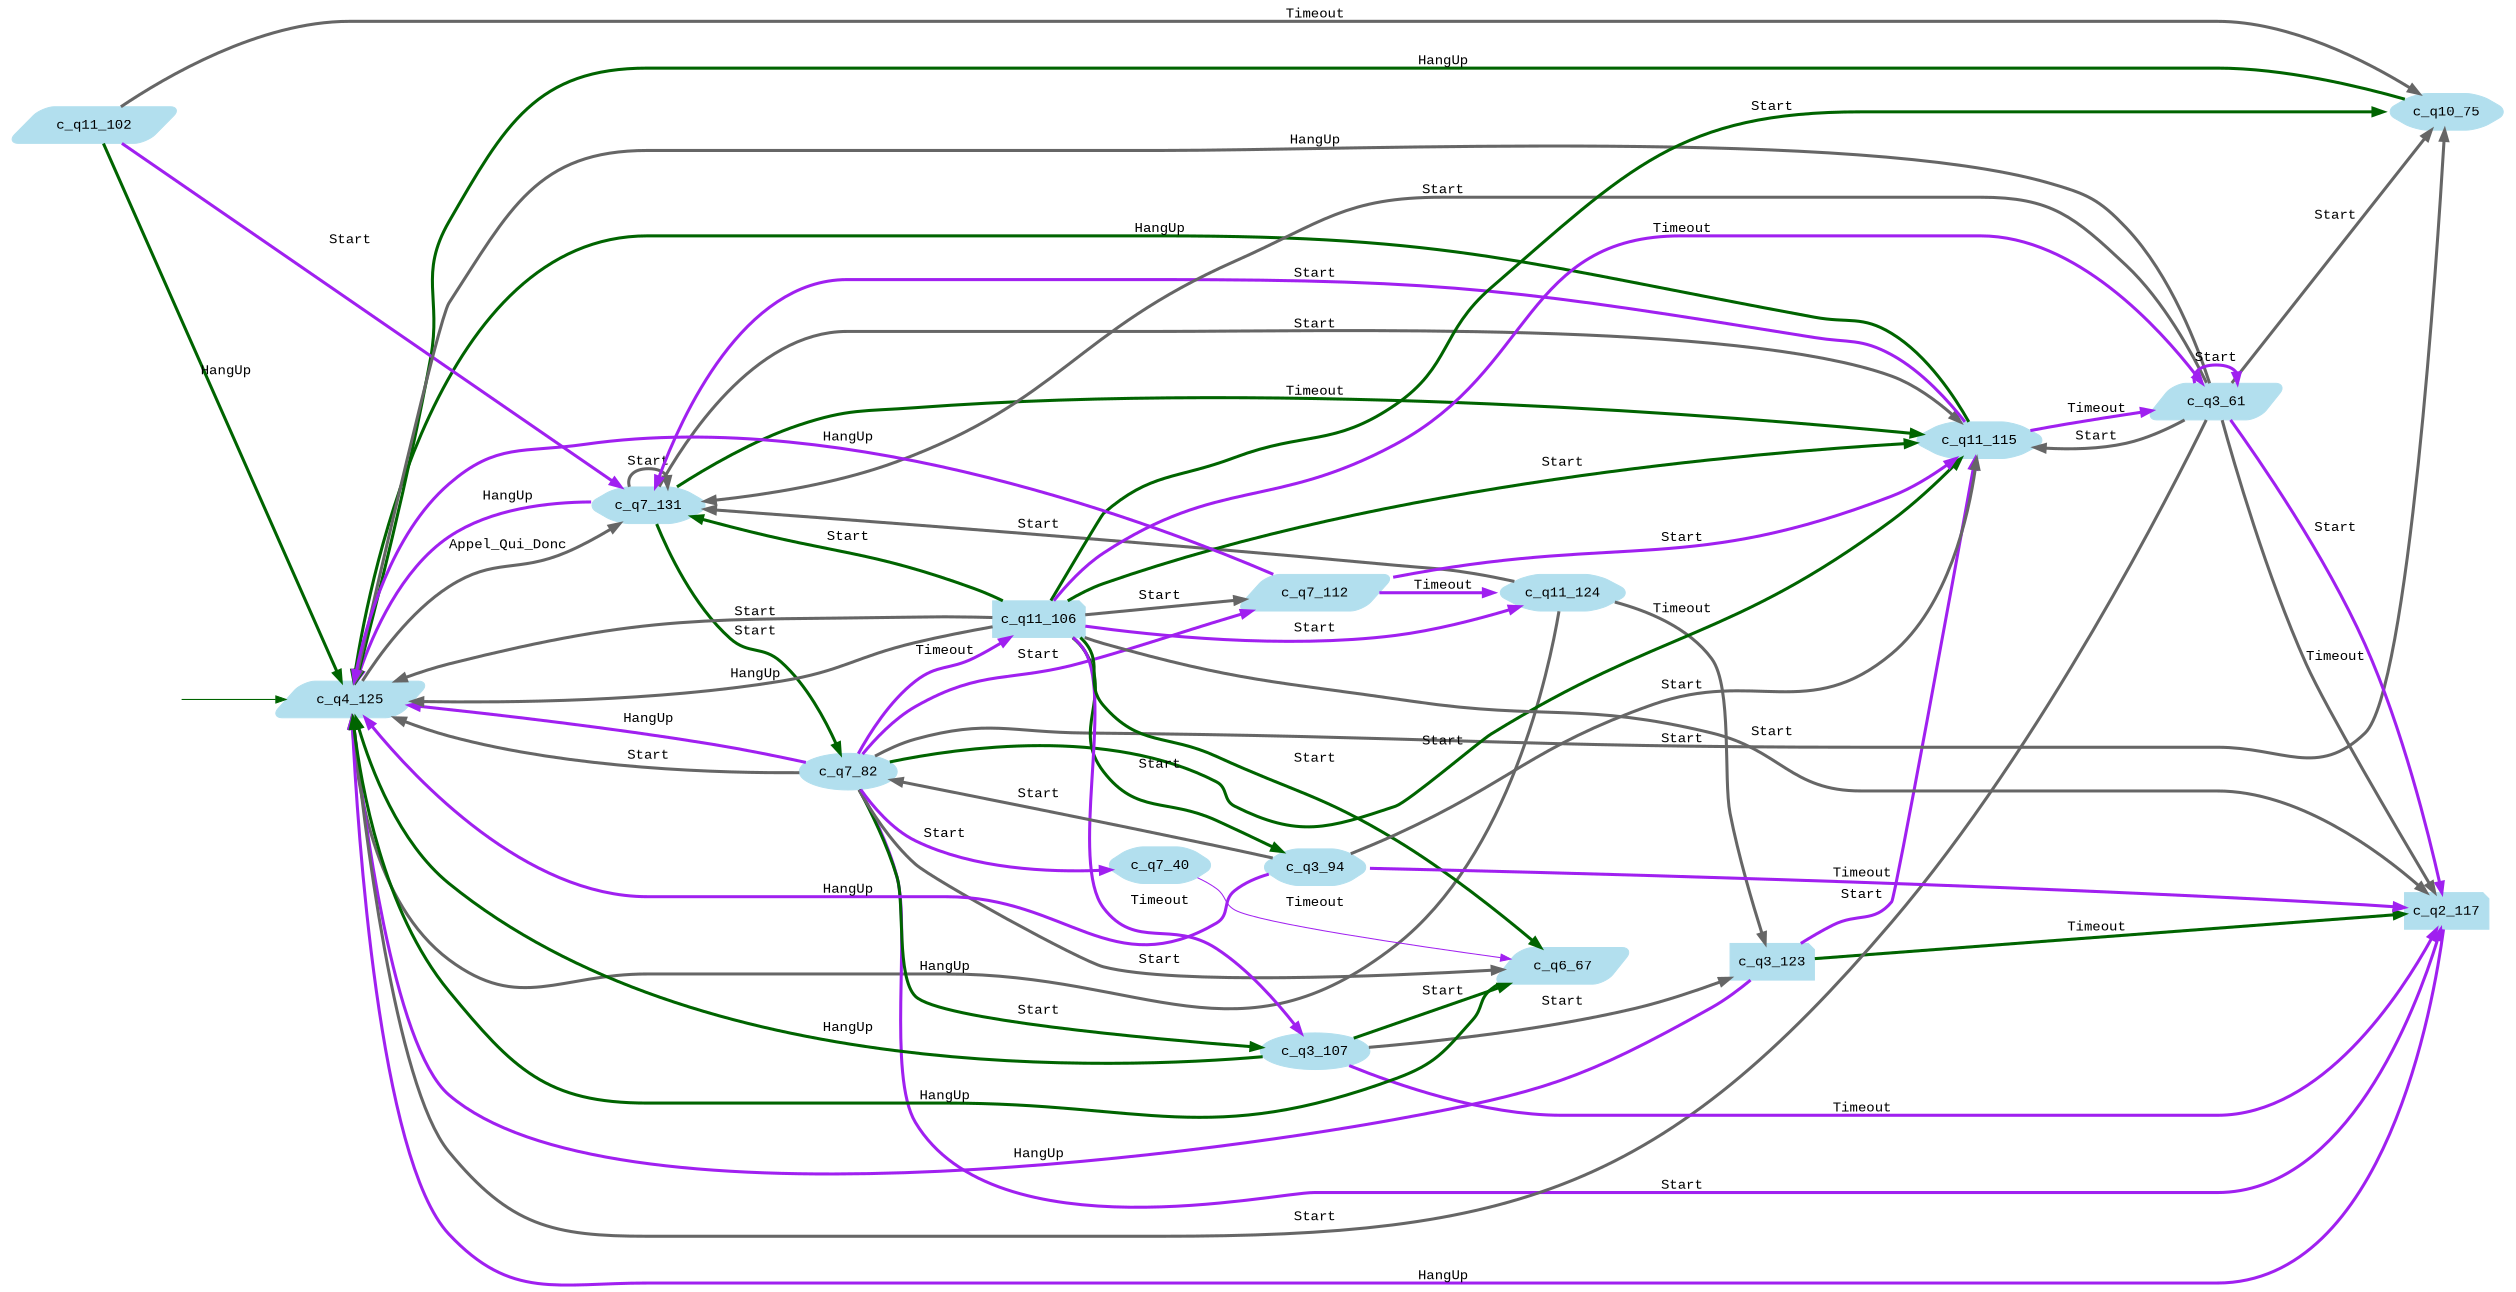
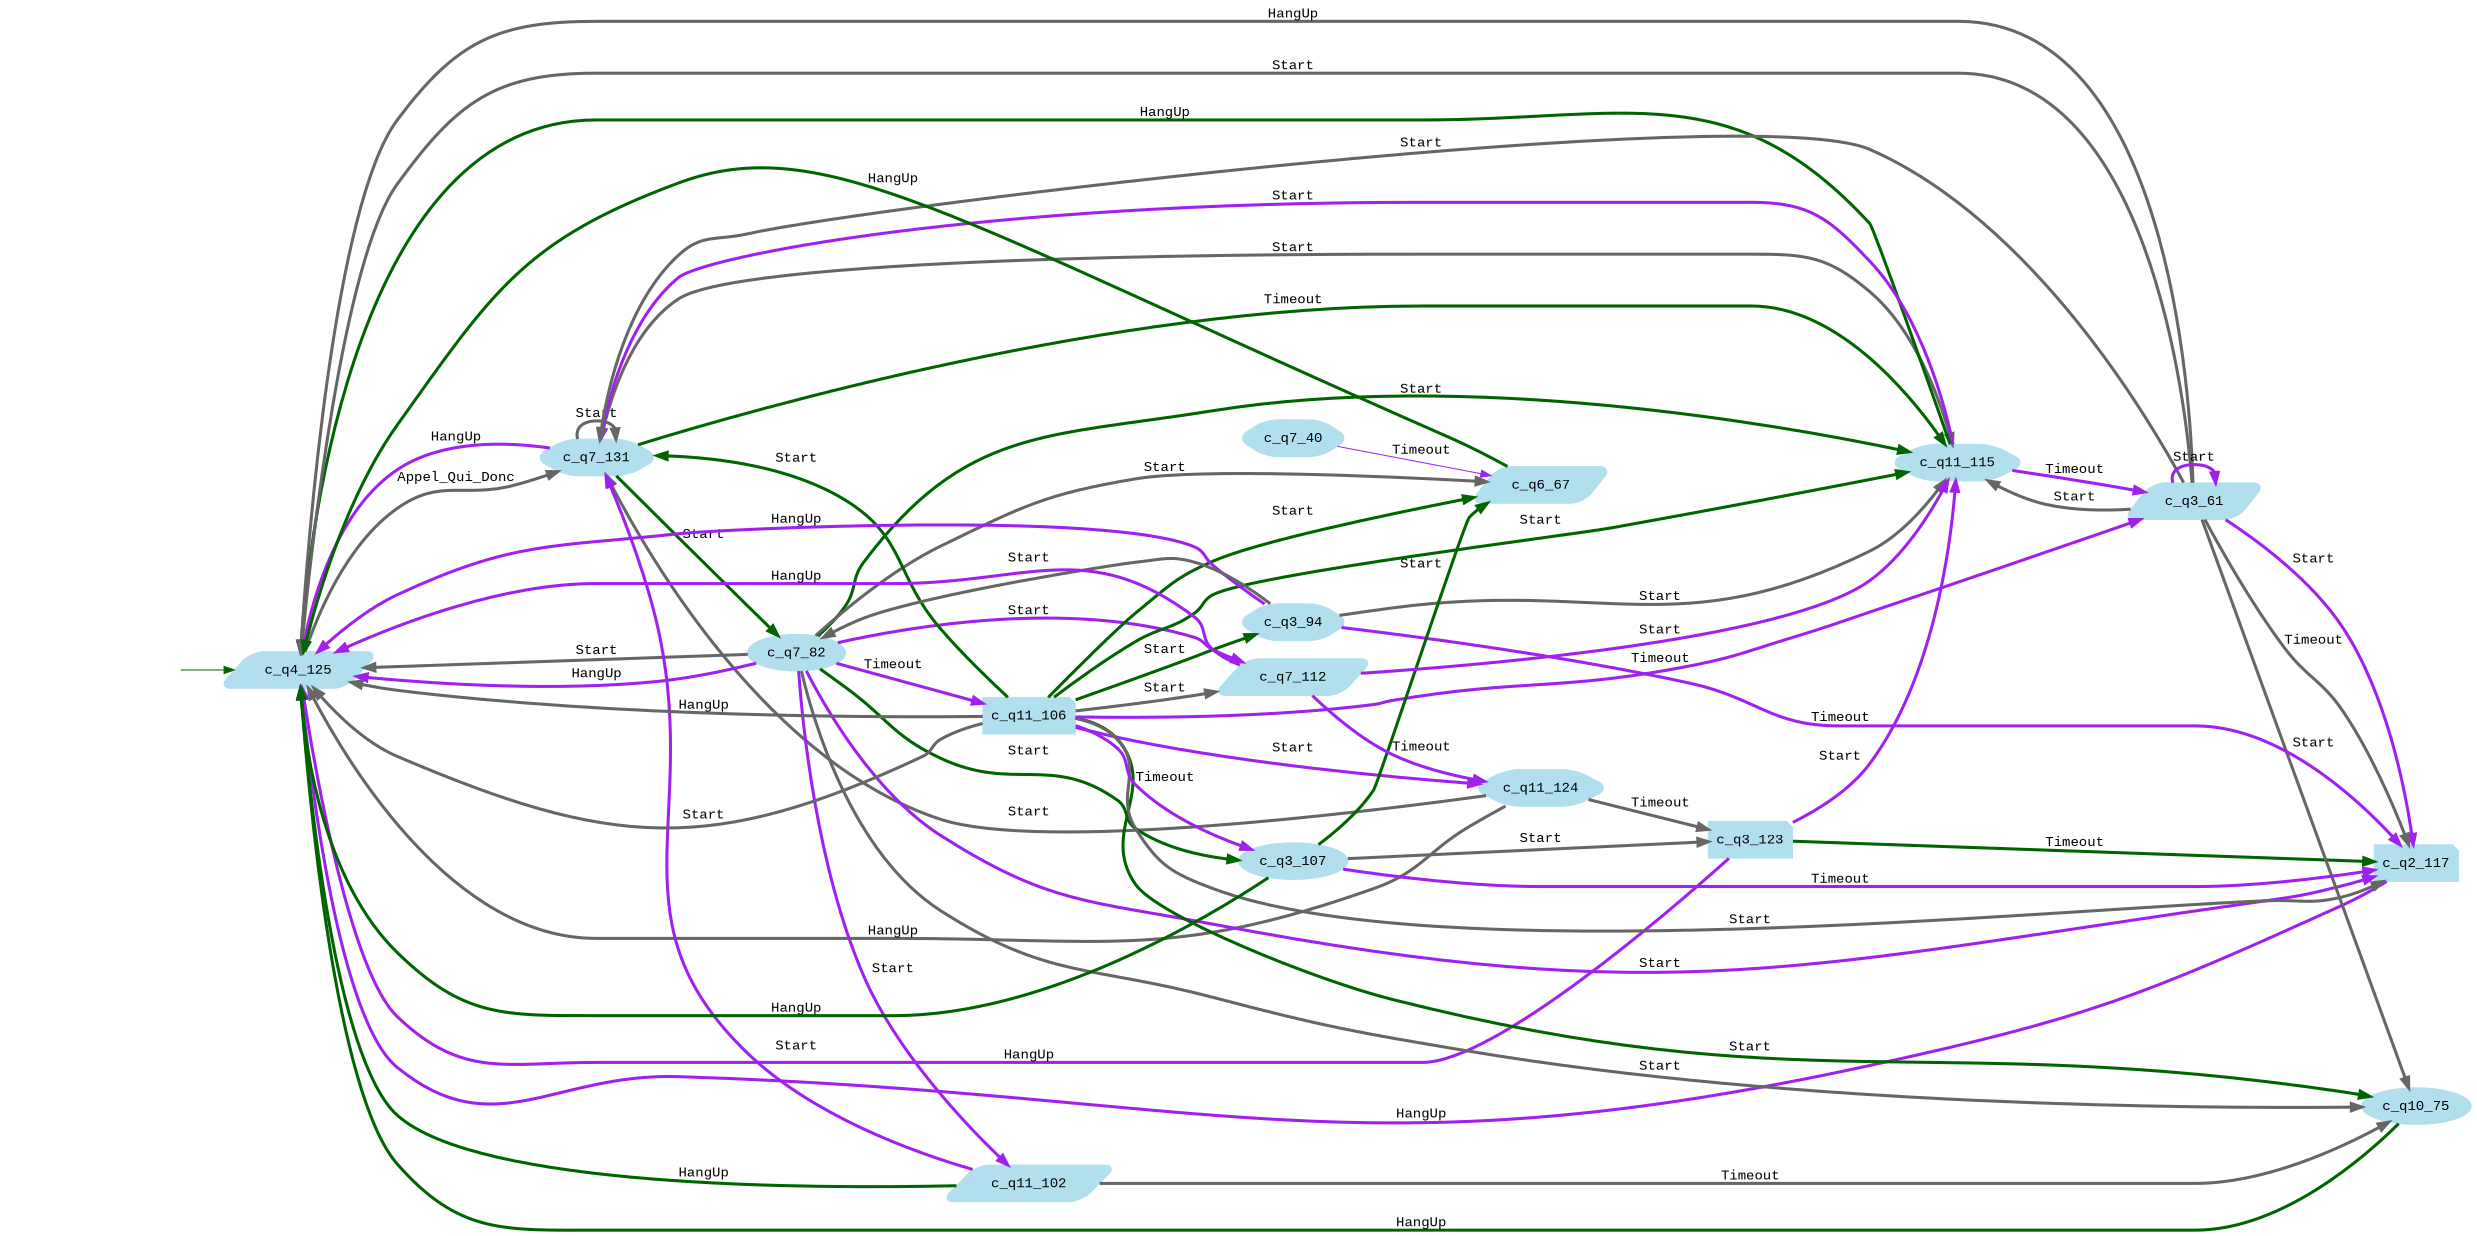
node "c_q10_75": shape hexagon -> ellipse
edge "c_q7_82" -> "c_q7_40": now "c_q7_82" -> "c_q11_102"
